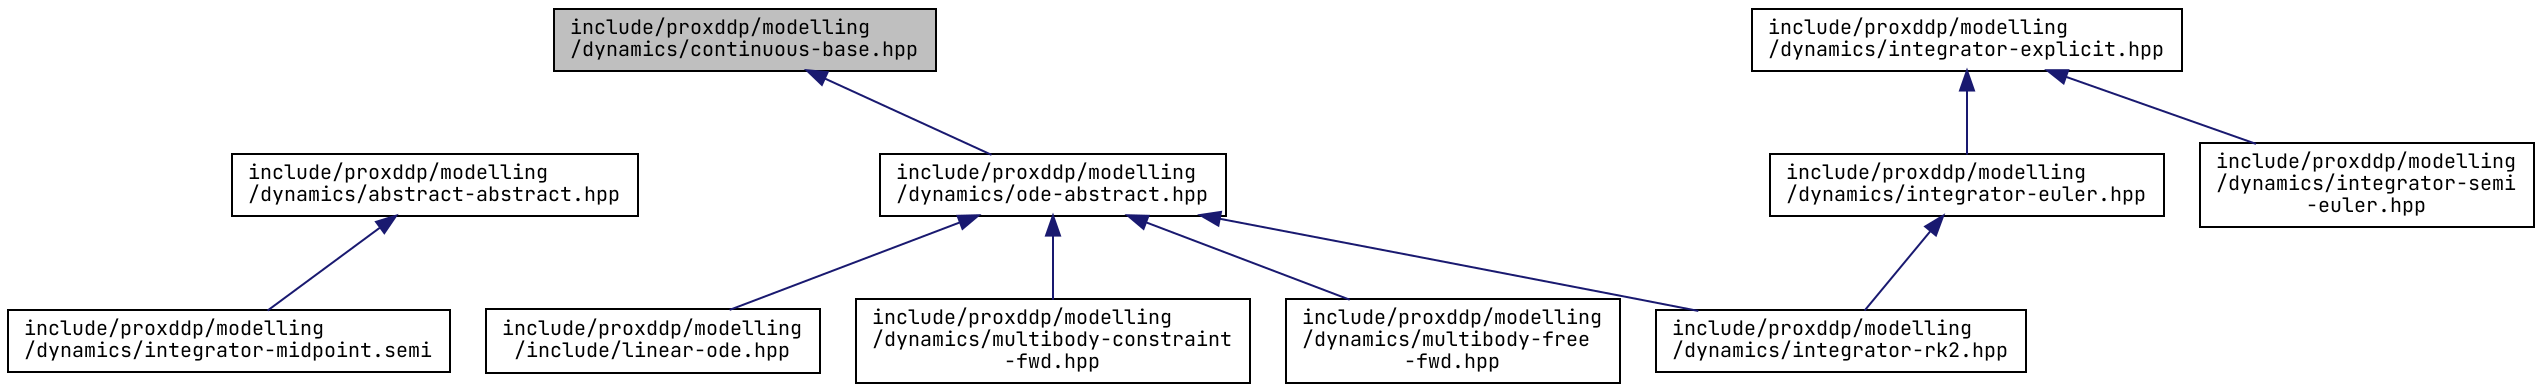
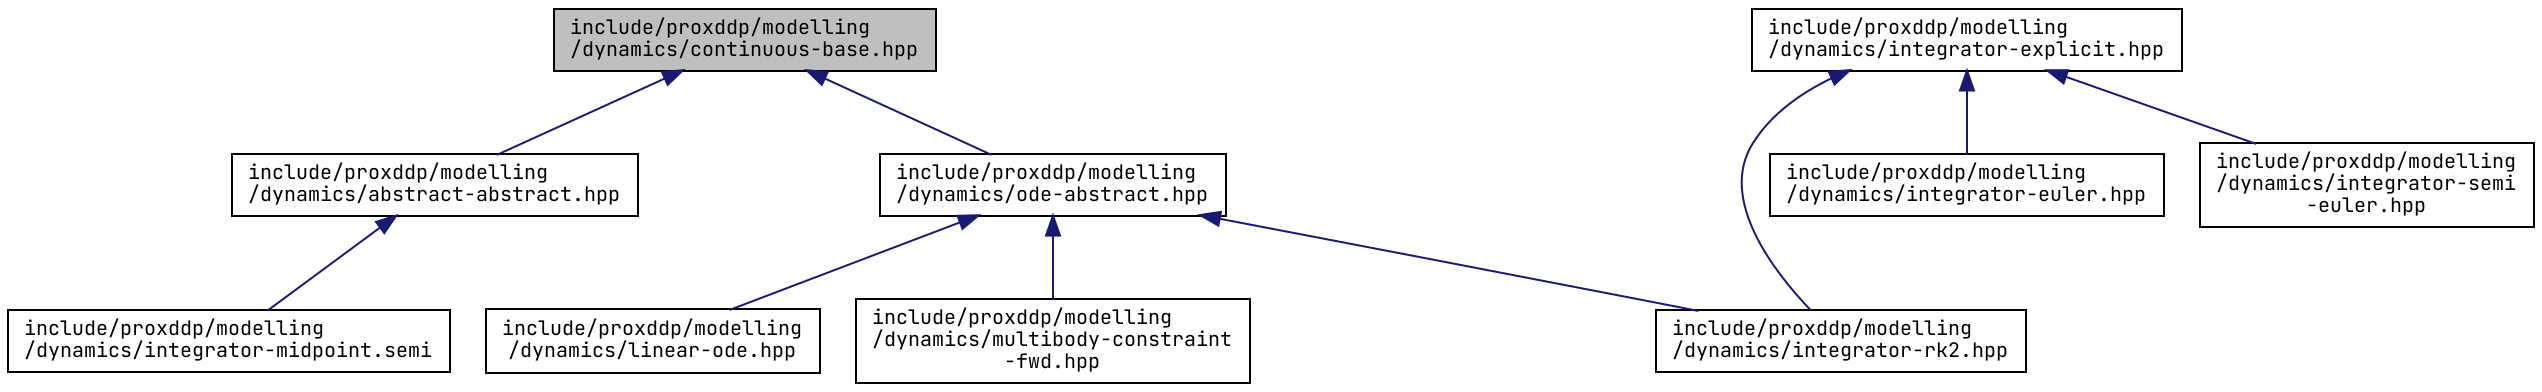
edge "include/proxddp/modelling /dynamics/abstract-abstract.hpp" -> "include/proxddp/modelling /dynamics/continuous-base.hpp": added
edge "include/proxddp/modelling /dynamics/integrator-rk2.hpp" -> "include/proxddp/modelling /dynamics/integrator-euler.hpp": now "include/proxddp/modelling /dynamics/integrator-rk2.hpp" -> "include/proxddp/modelling /dynamics/integrator-explicit.hpp"
node "include/proxddp/modelling /include/linear-ode.hpp": label "include/proxddp/modelling /include/linear-ode.hpp" -> "include/proxddp/modelling /dynamics/linear-ode.hpp"
node "include/proxddp/modelling /dynamics/multibody-free -fwd.hpp": removed
